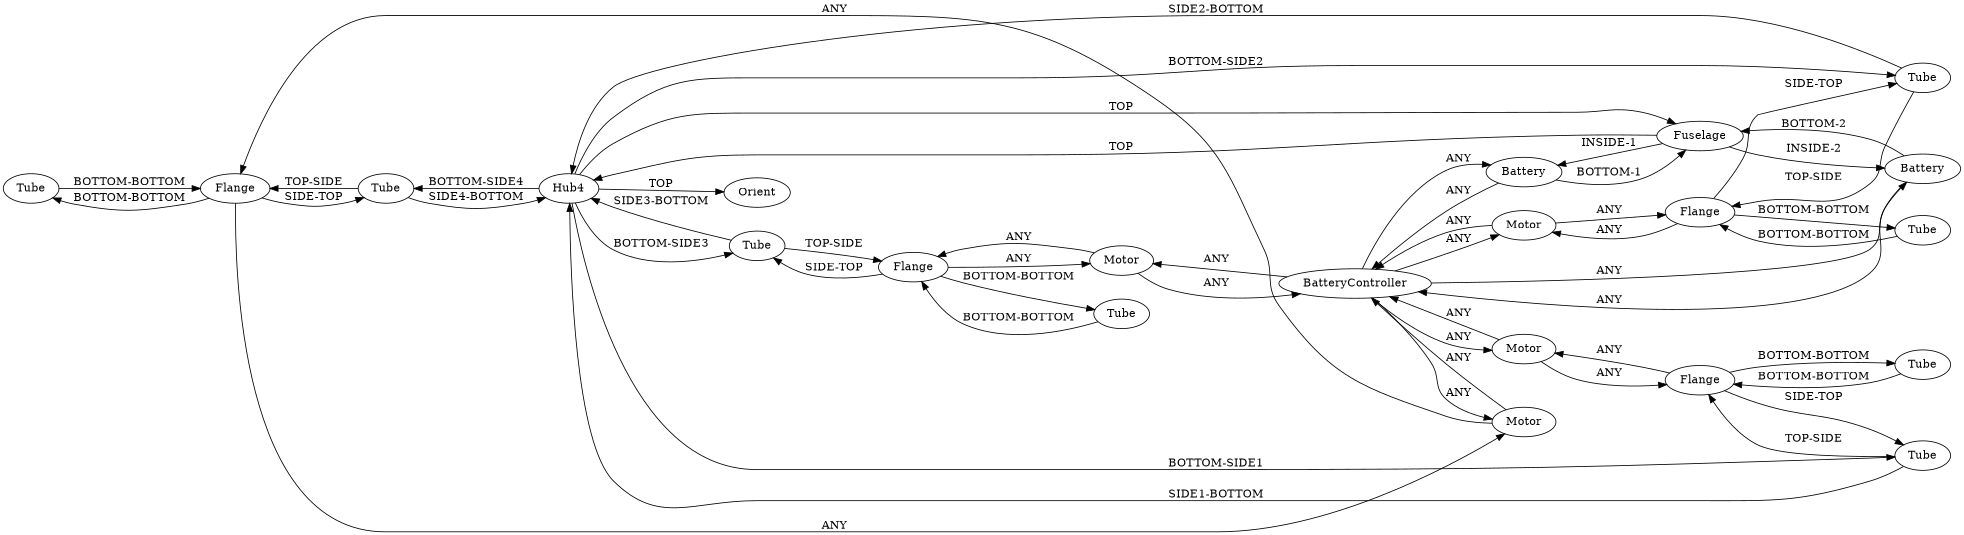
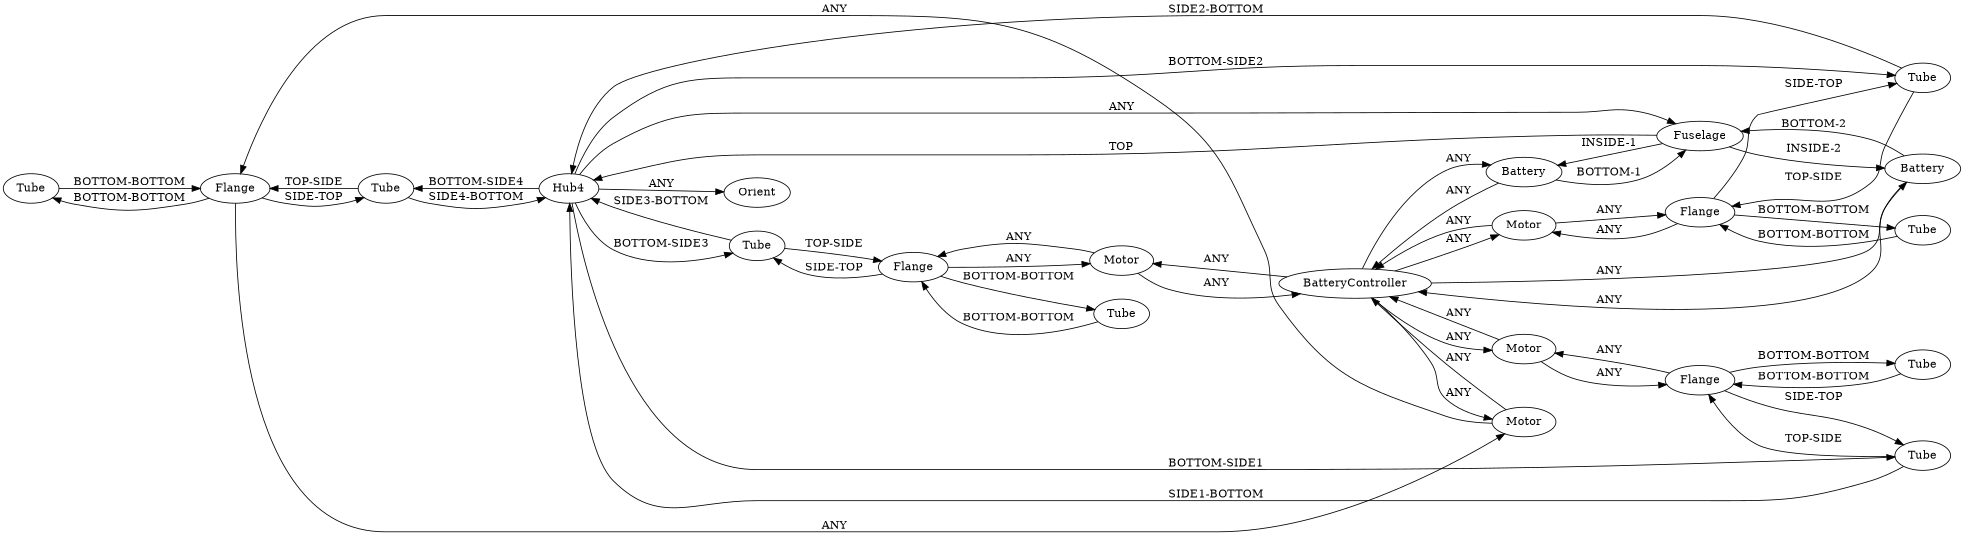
edge "Hub4" -> "Fuselage": label "TOP" -> "ANY"
edge "Hub4" -> "Orient": label "TOP" -> "ANY"
